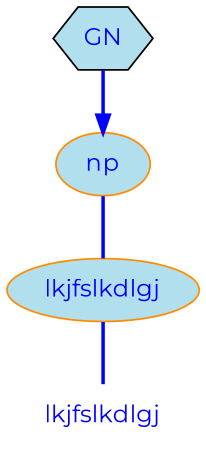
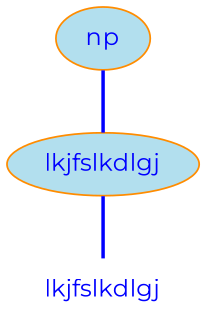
node "GN": removed
